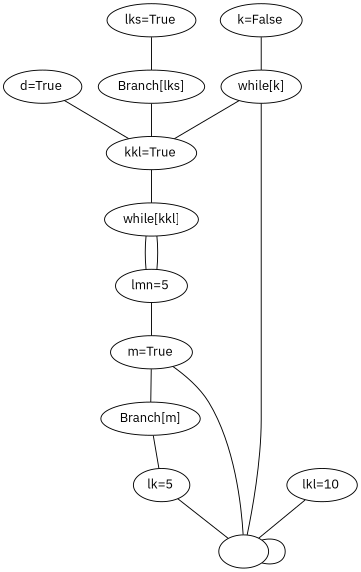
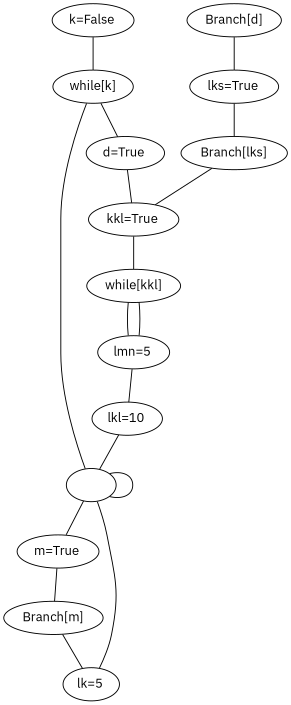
node "Branch[d]": added
edge "while[k]" -- "kkl=True": now "while[k]" -- "d=True"
edge "lmn=5" -- "m=True": now "lmn=5" -- "lkl=10"
